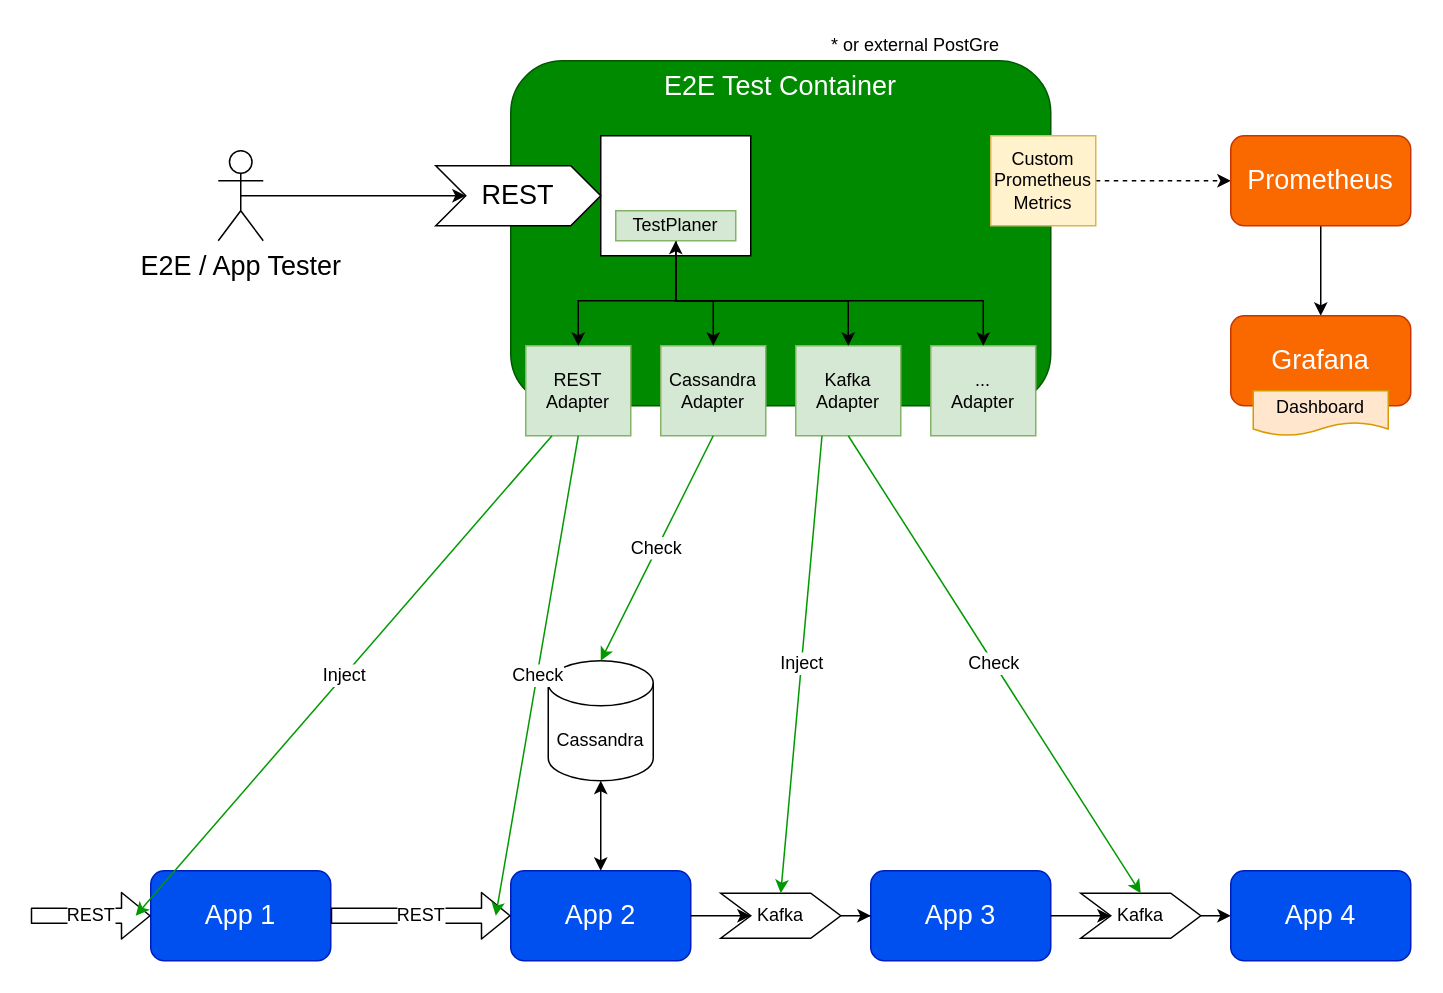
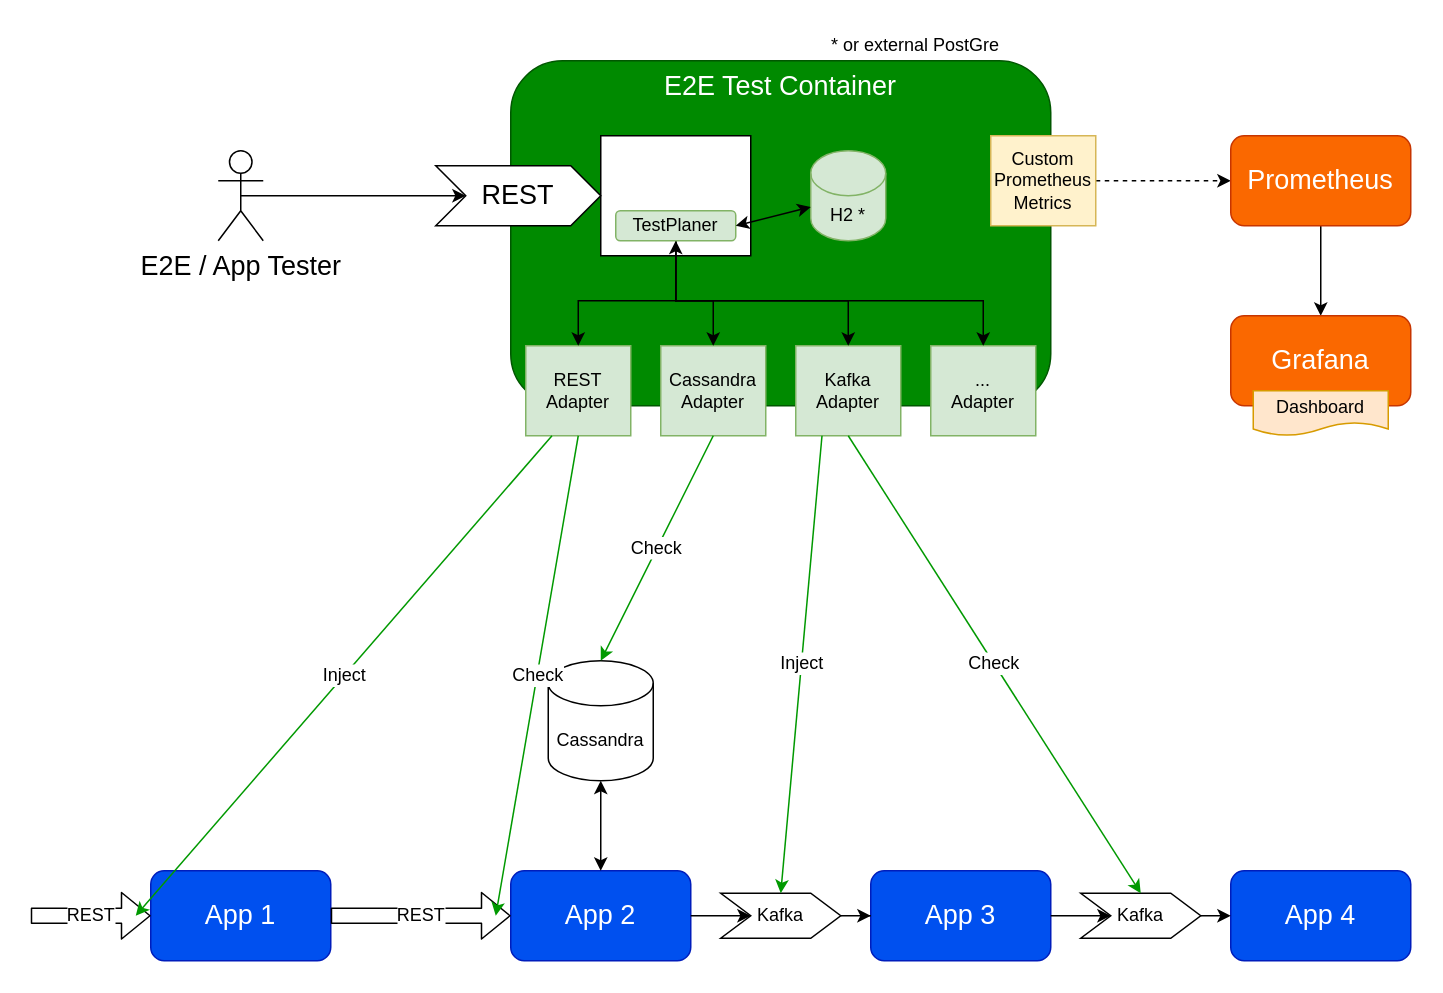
node "H2 *": added
edge "H2 *" -- "TestPlaner": added
node "TestPlaner": shape rectangle -> rounded rectangle
